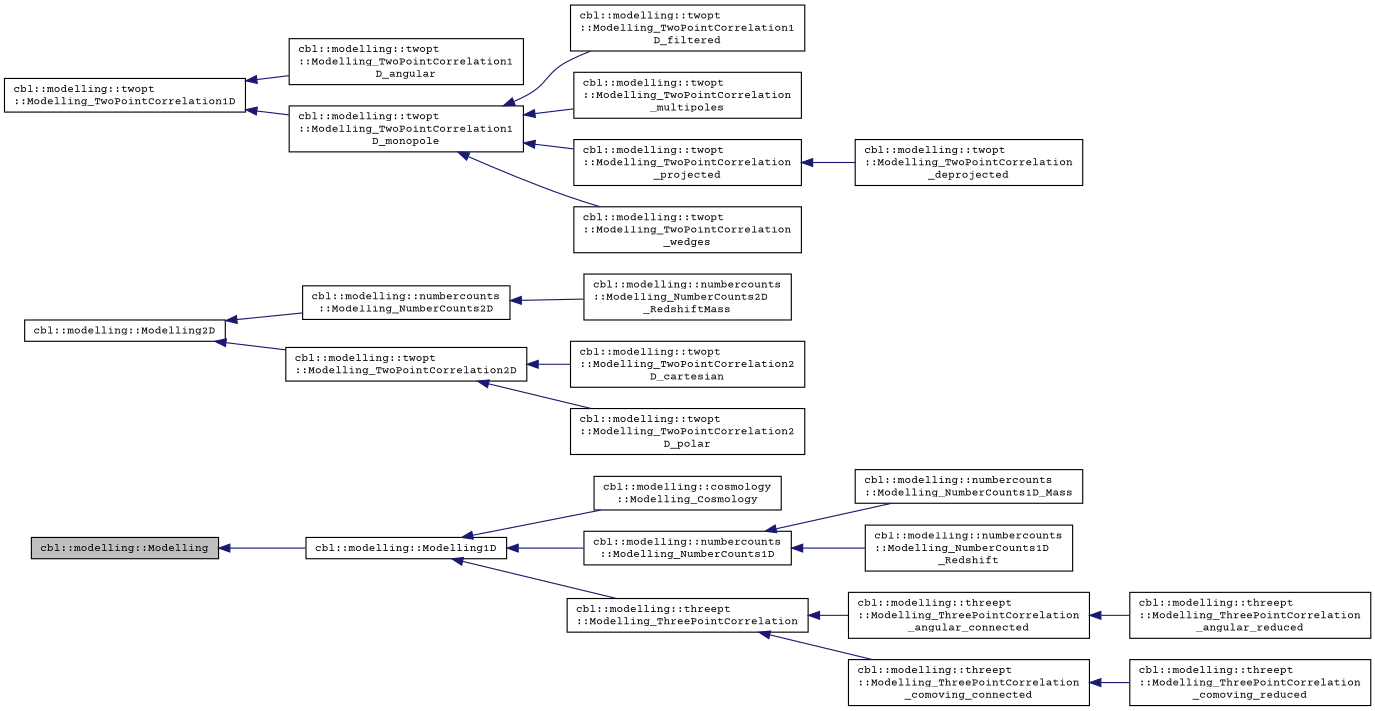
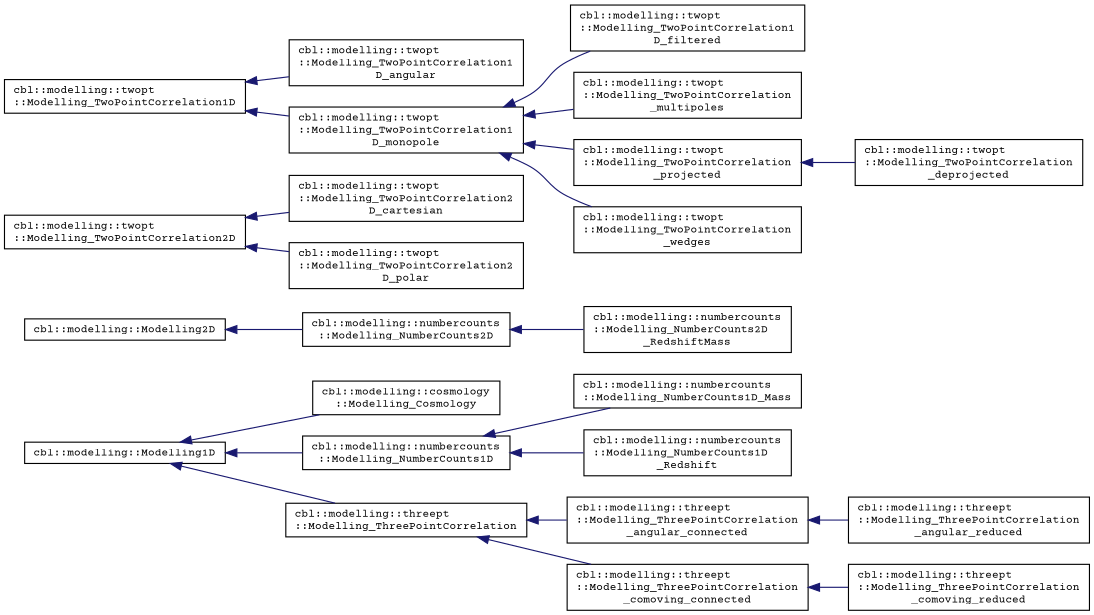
edge "cbl::modelling::twopt ::Modelling_TwoPointCorrelation2D" -> "cbl::modelling::Modelling2D": removed
node "cbl::modelling::Modelling": removed
